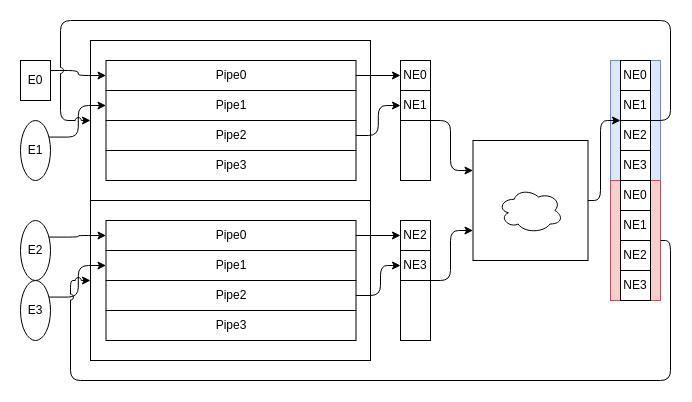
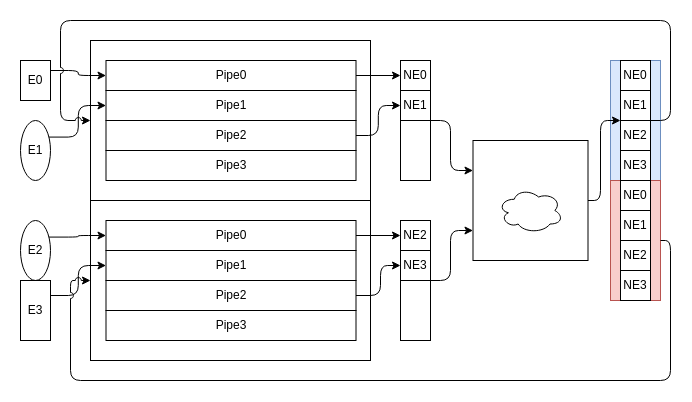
node "E3": shape ellipse -> rectangle
